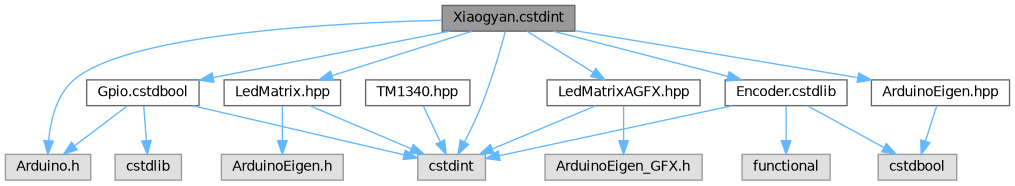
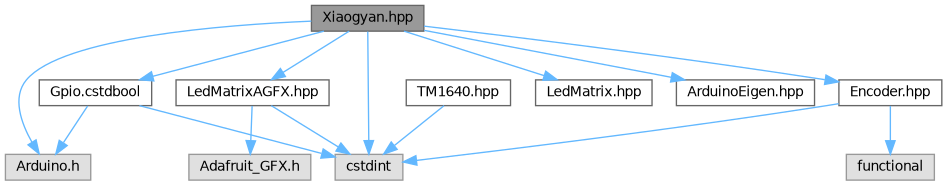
node "Xiaogyan.cstdint": label "Xiaogyan.cstdint" -> "Xiaogyan.hpp"
node "TM1340.hpp": label "TM1340.hpp" -> "TM1640.hpp"
node "Encoder.cstdlib": label "Encoder.cstdlib" -> "Encoder.hpp"
edge "LedMatrix.hpp" -> "cstdint": removed
node "cstdlib": removed
node "ArduinoEigen.h": removed
node "ArduinoEigen_GFX.h": label "ArduinoEigen_GFX.h" -> "Adafruit_GFX.h"
node "cstdbool": removed
